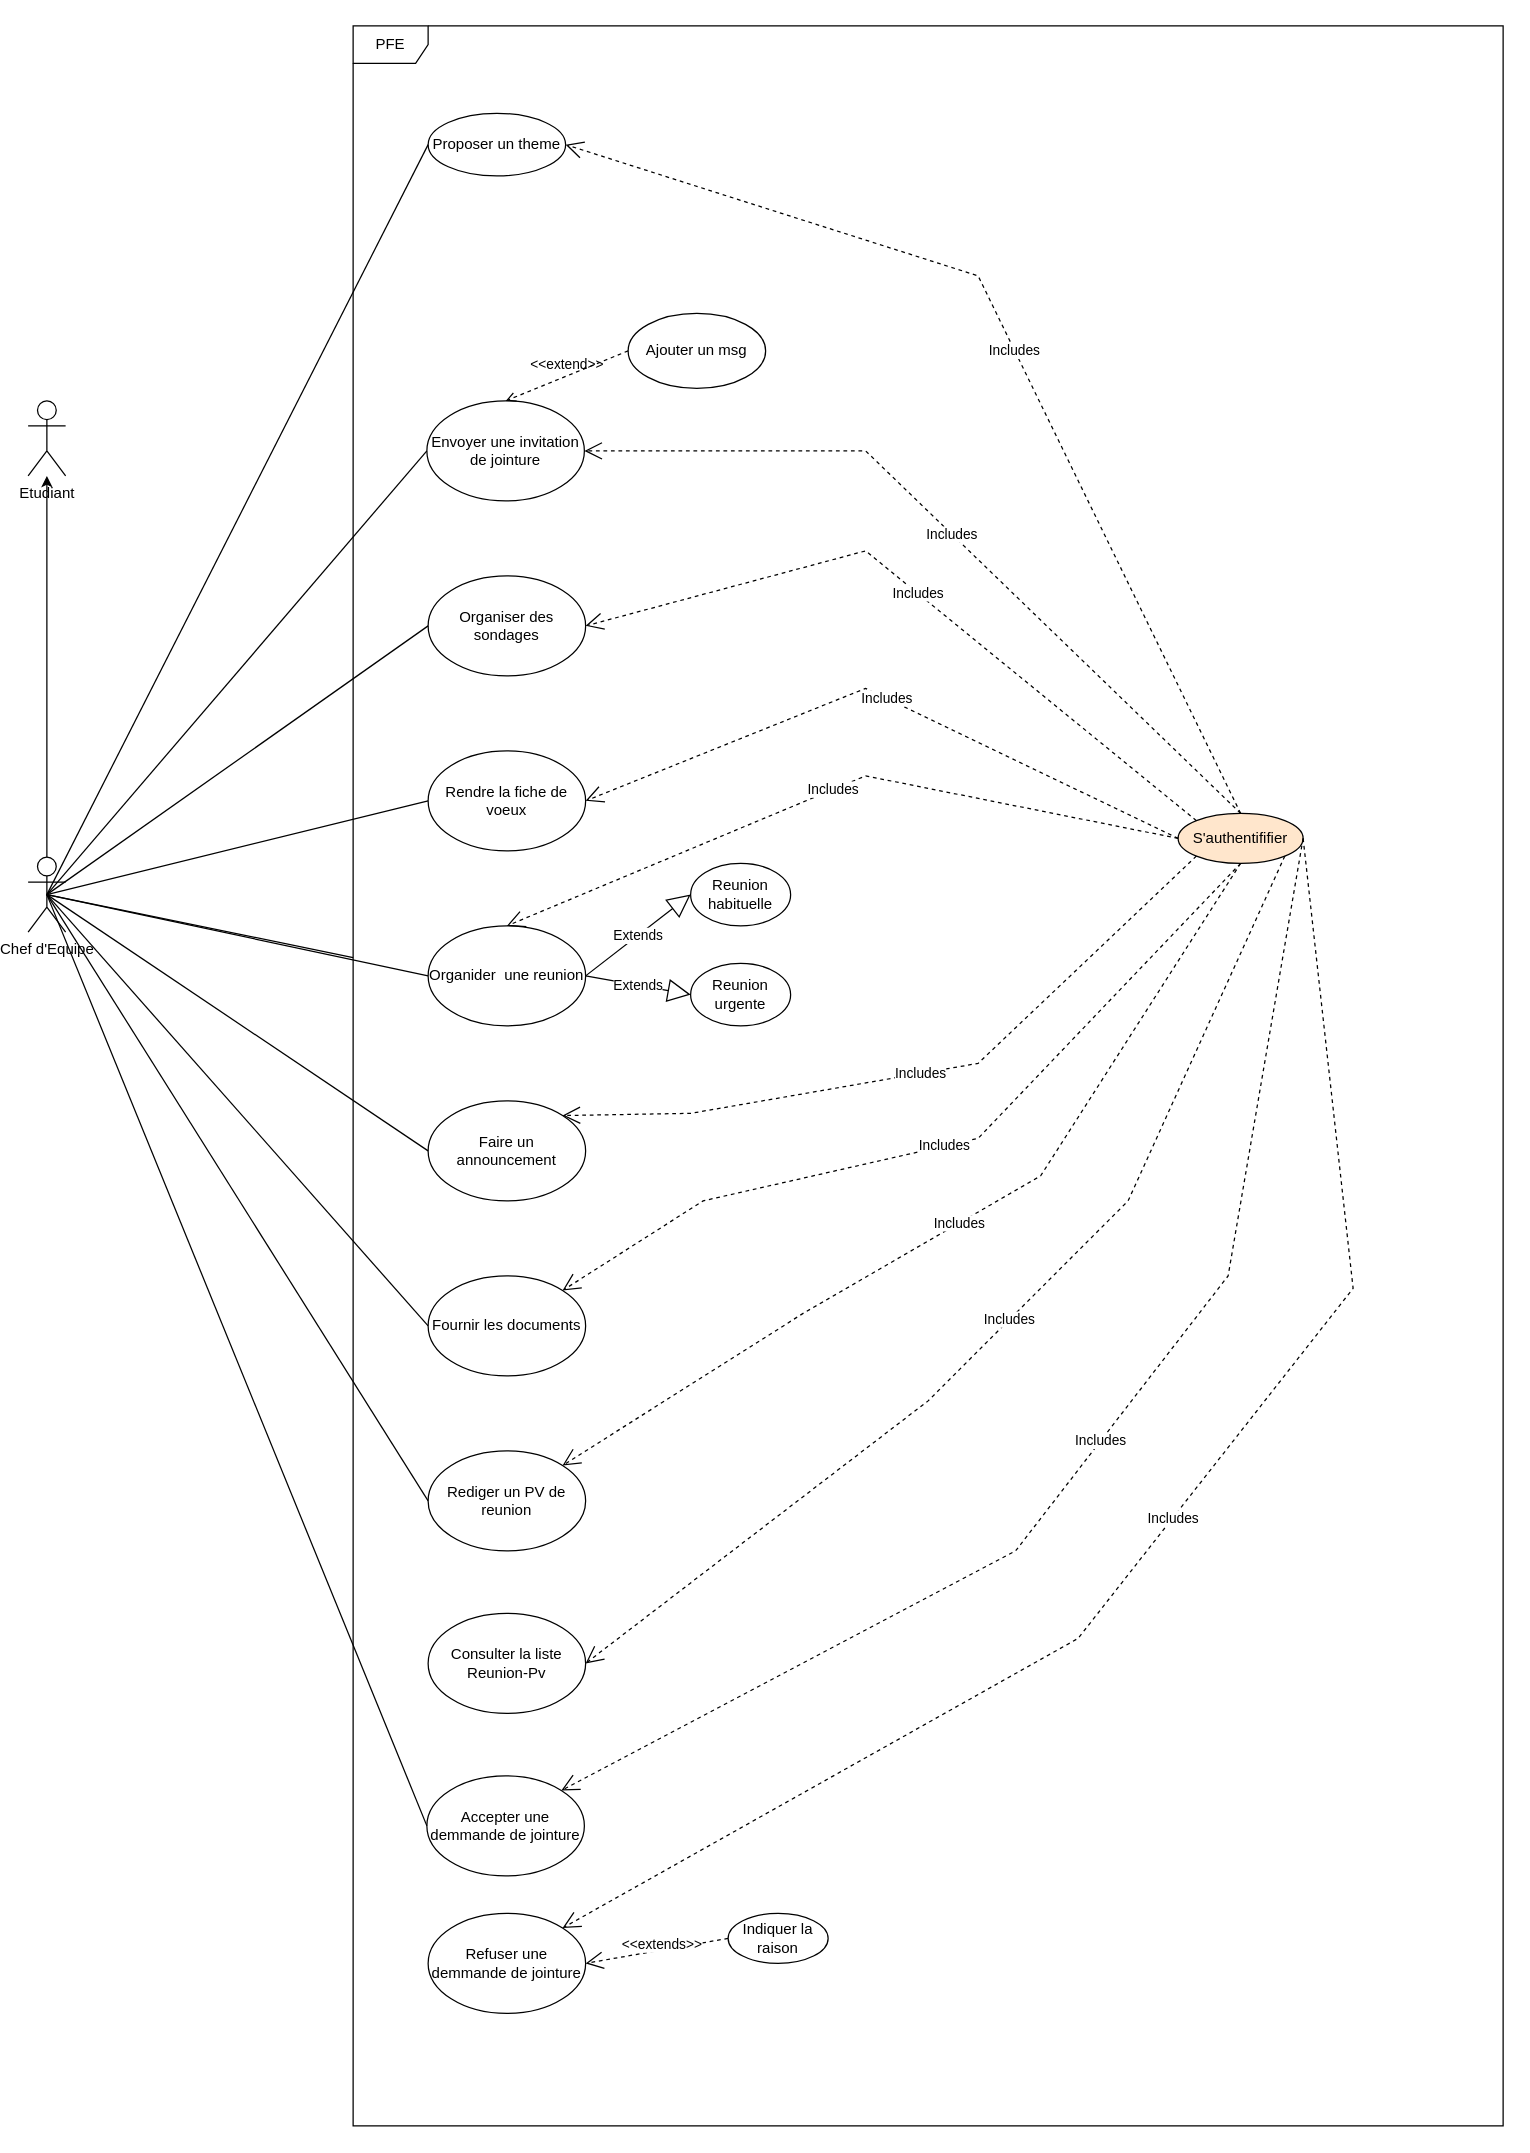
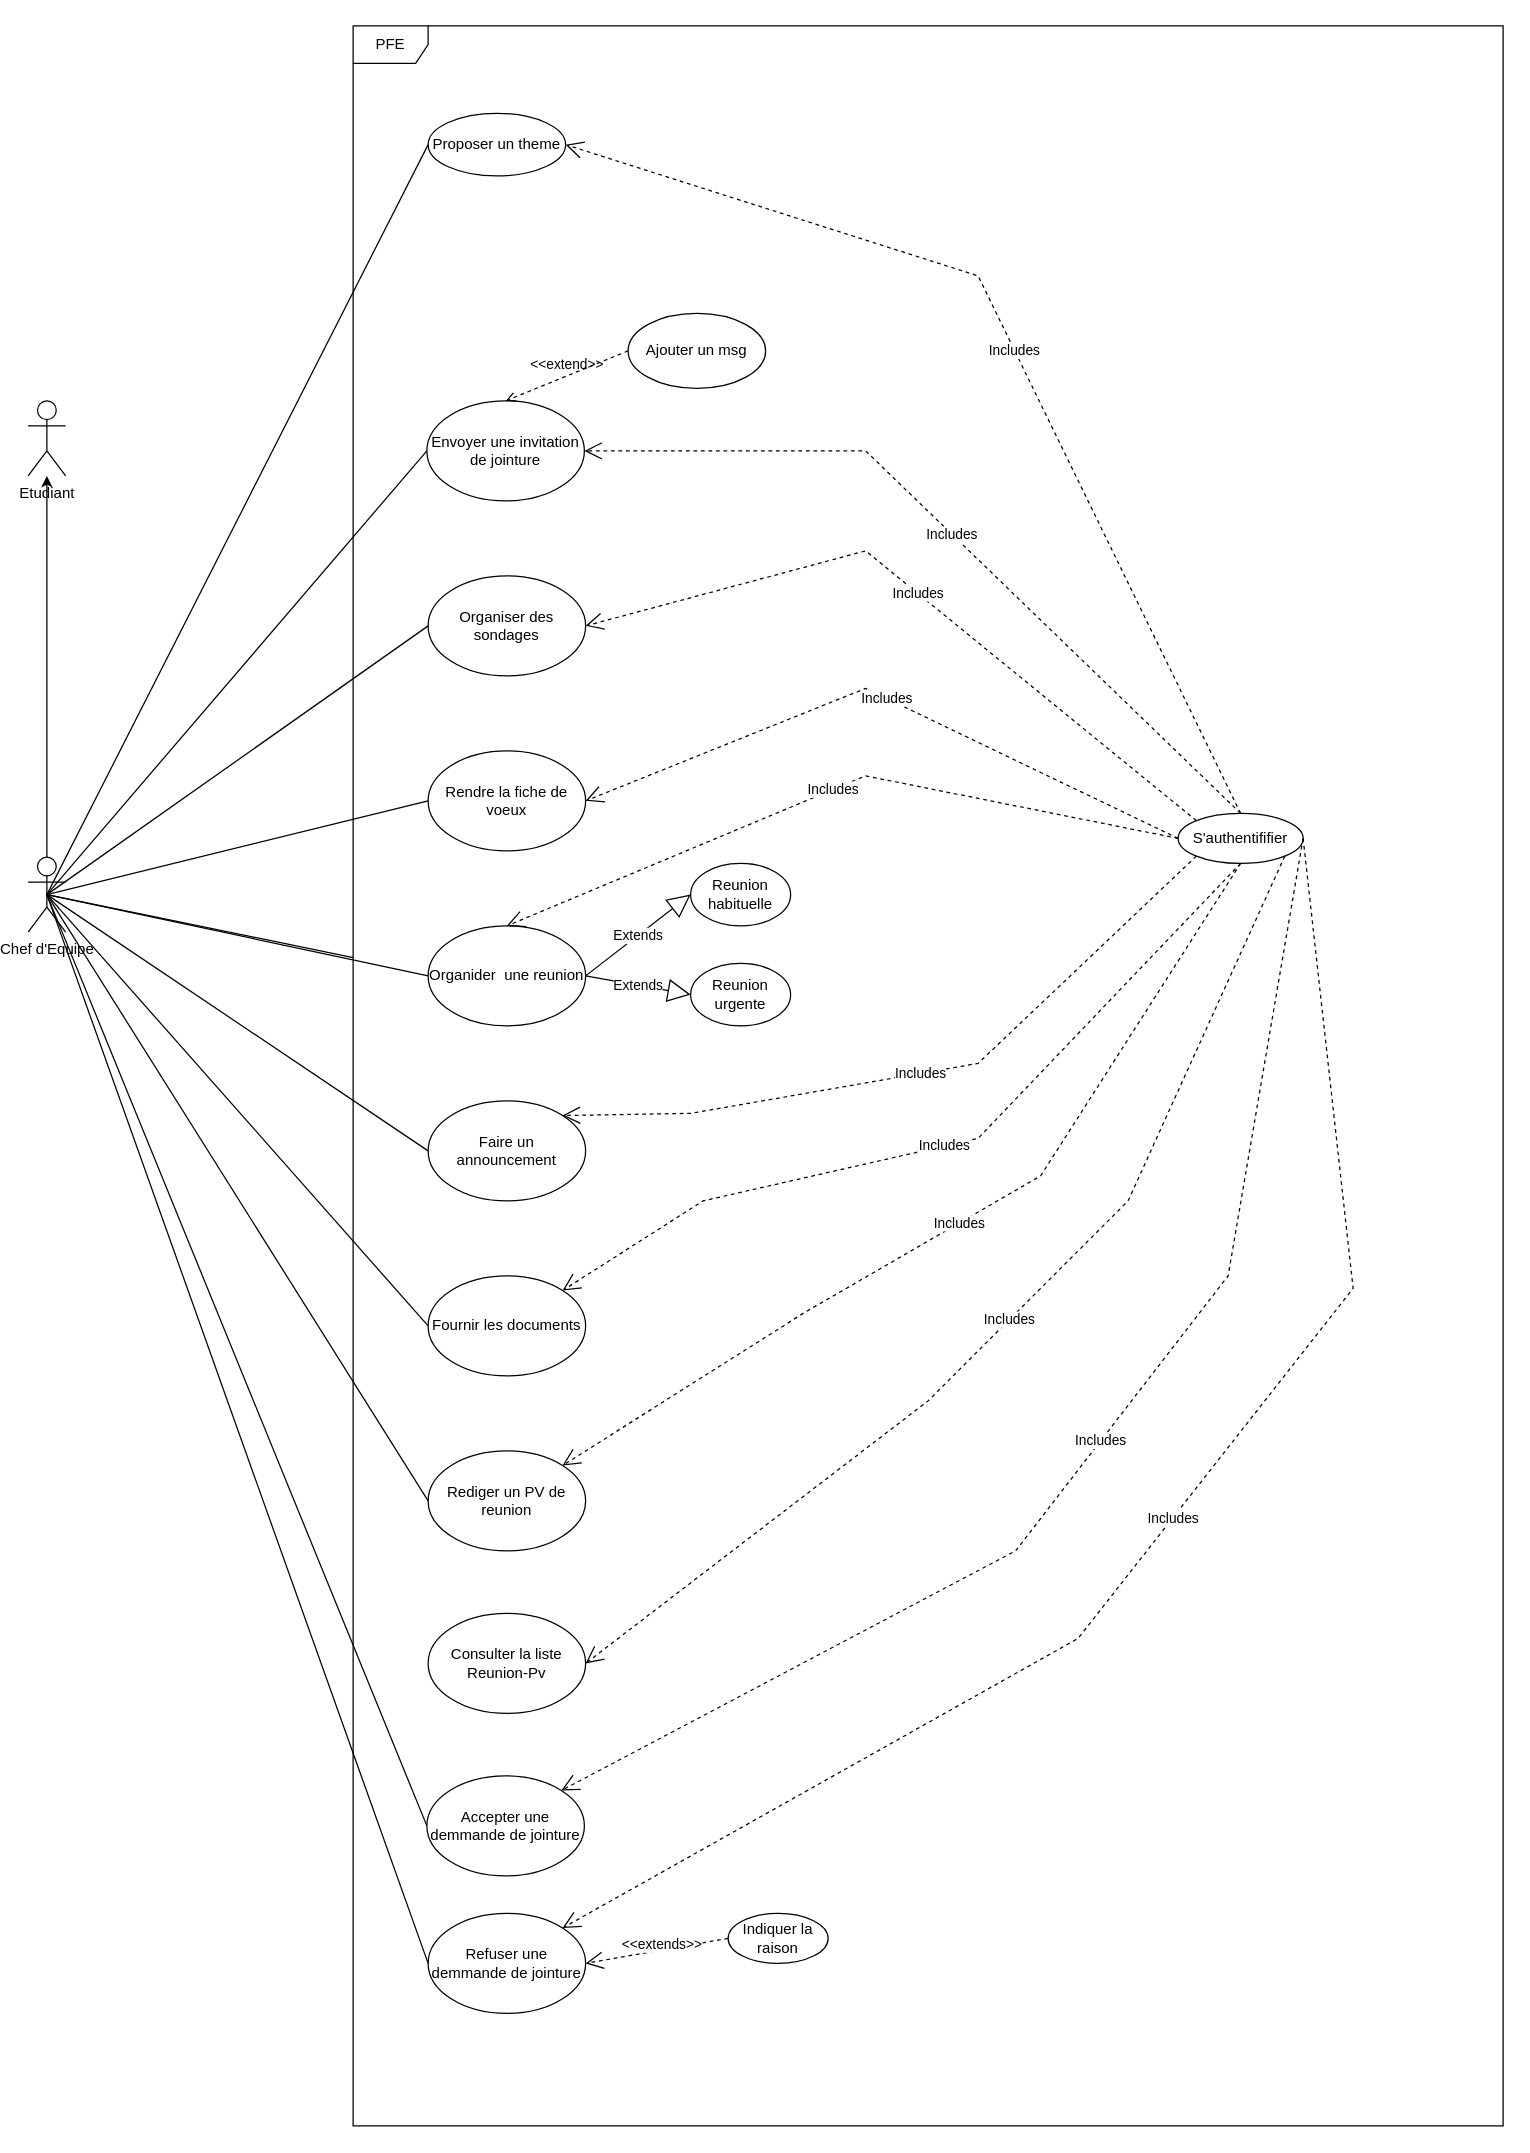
node "S'authentififier": fillcolor #ffe6cc -> #ffffff
edge "Chef d'Equipe" -- "Refuser une demmande de jointure": added
